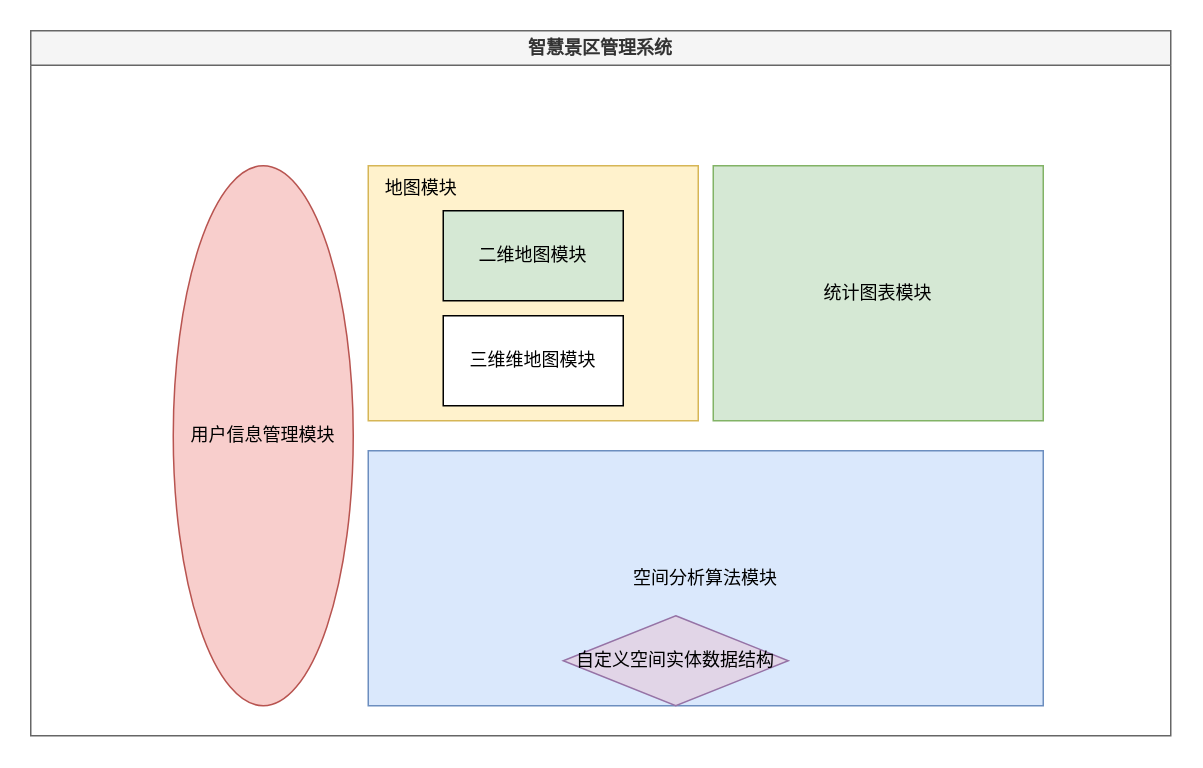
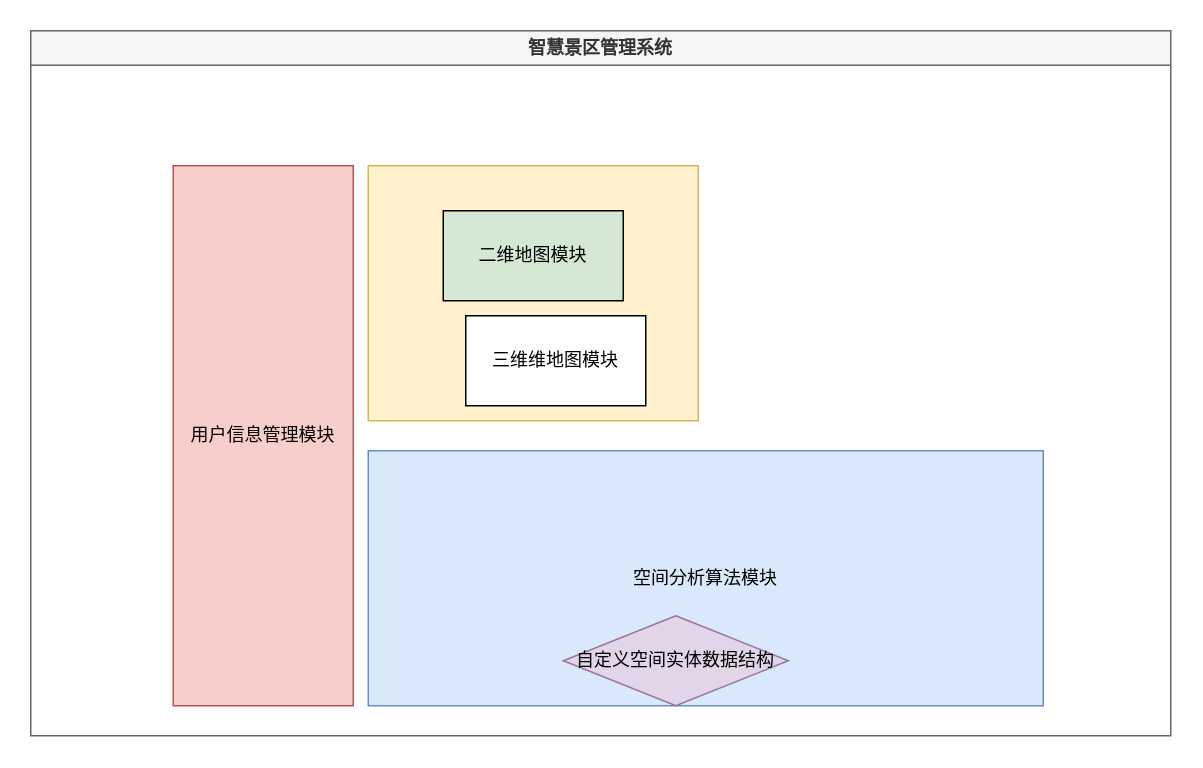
node "地图模块": removed
node "统计图表模块": removed
node "三维维地图模块": moved (533, 361) -> (556, 361)
node "用户信息管理模块": shape ellipse -> rectangle
